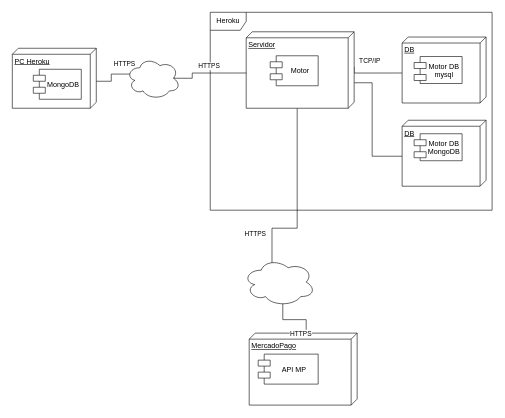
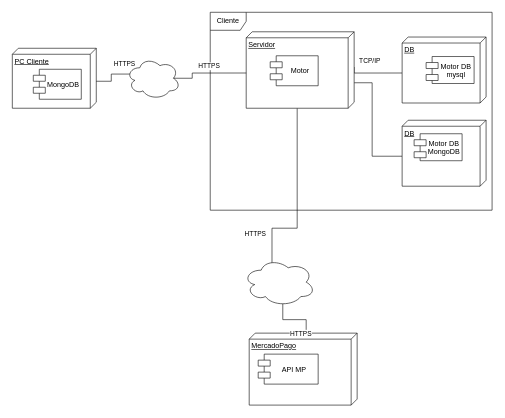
node "Heroku": label "Heroku" -> "Cliente"
node "PC Heroku": label "PC Heroku" -> "PC Cliente"
node "Motor DB mysql": moved (438, 70) -> (450, 70)
